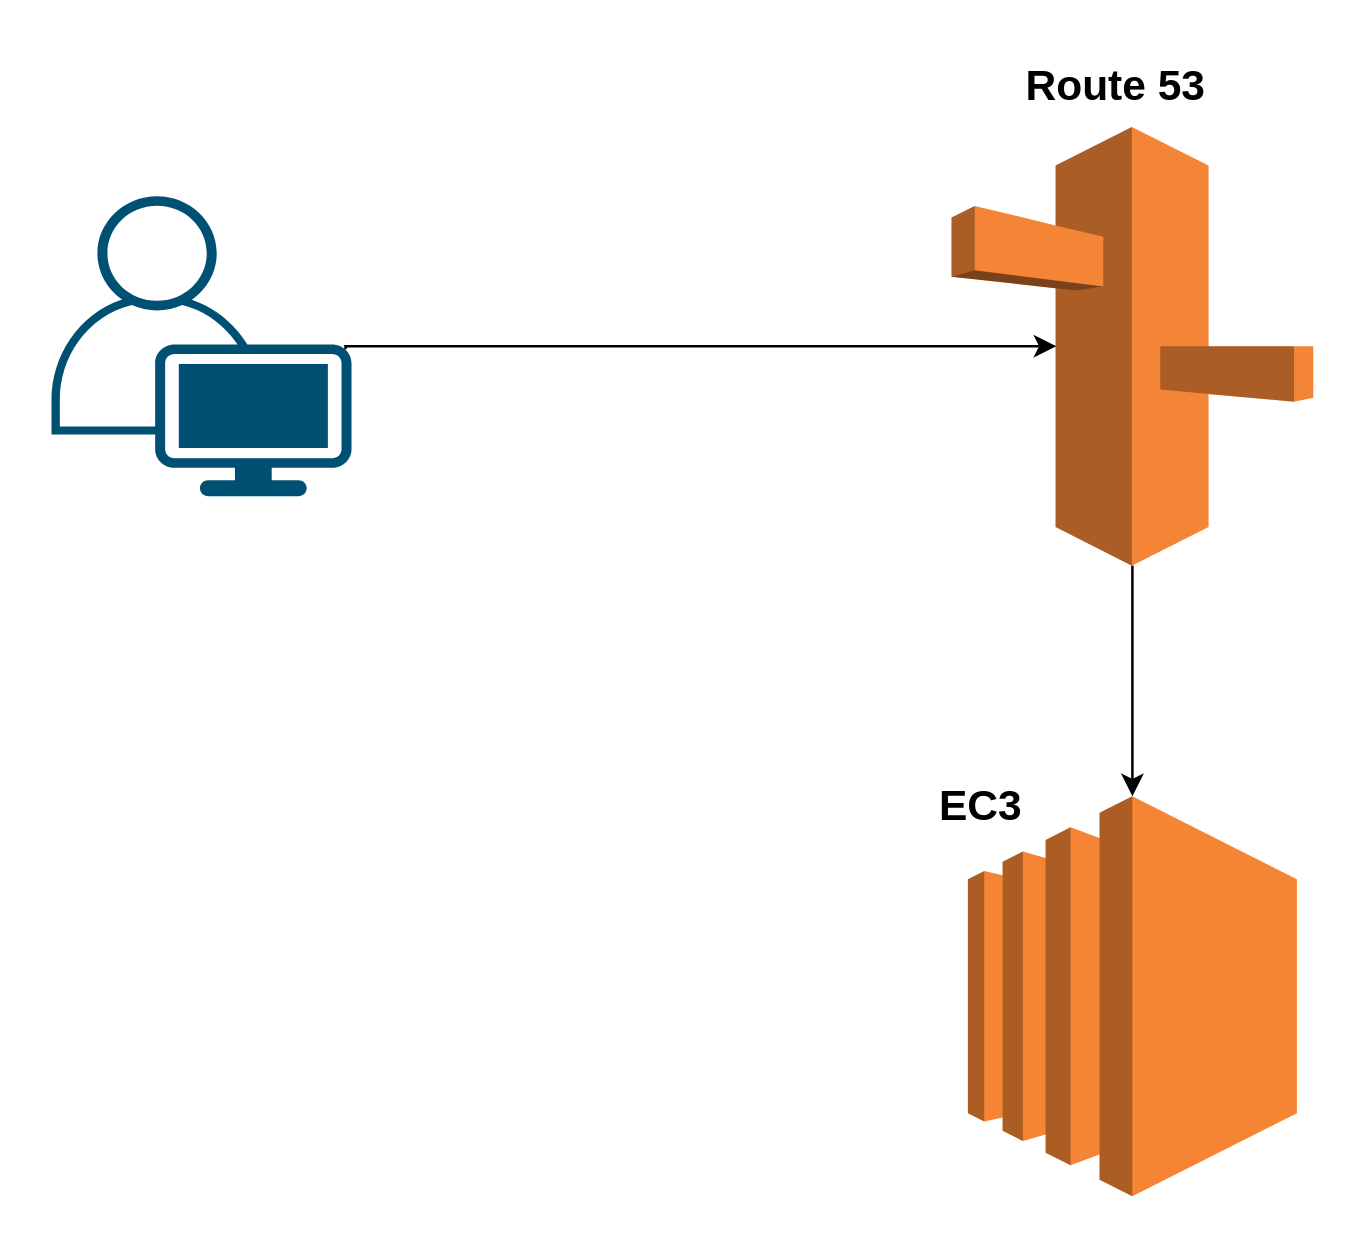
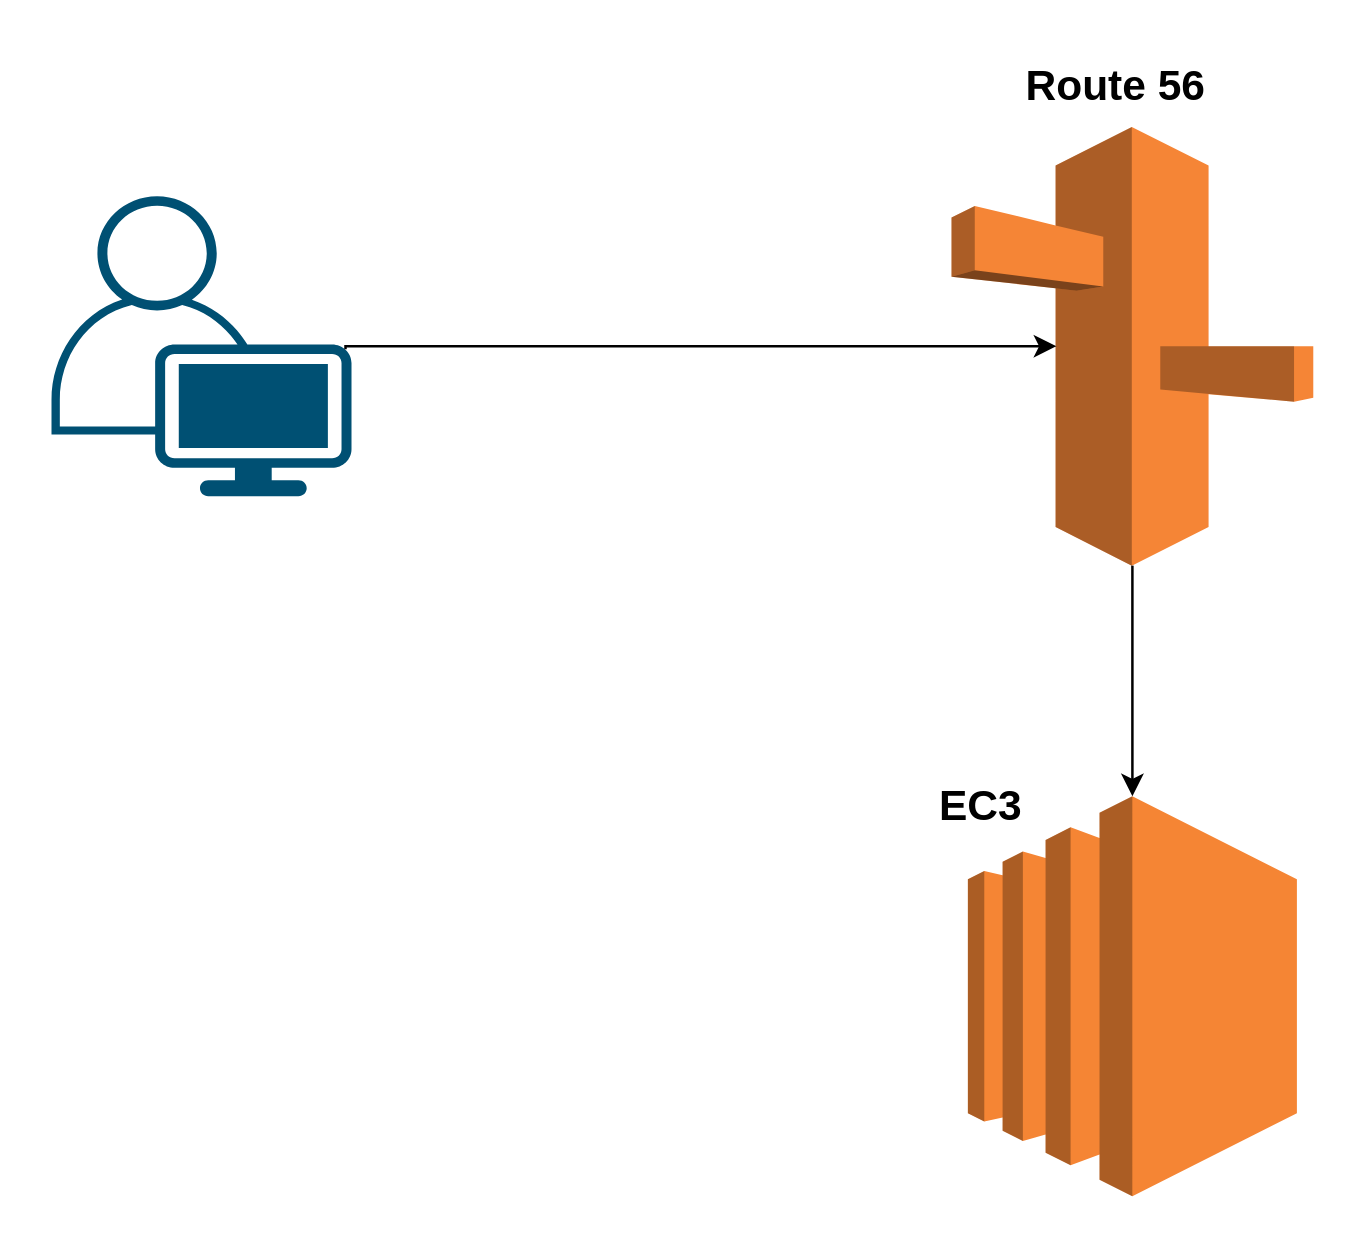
node "Route 53": label "Route 53" -> "Route 56"
